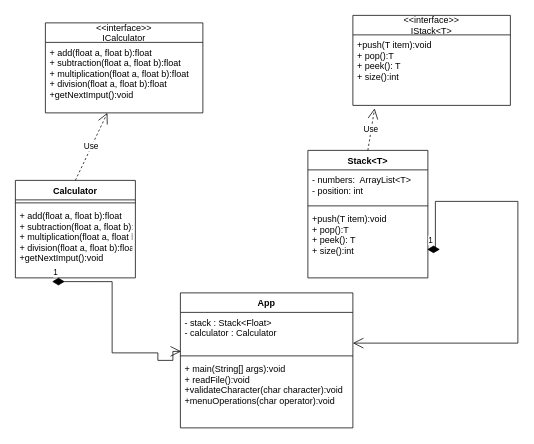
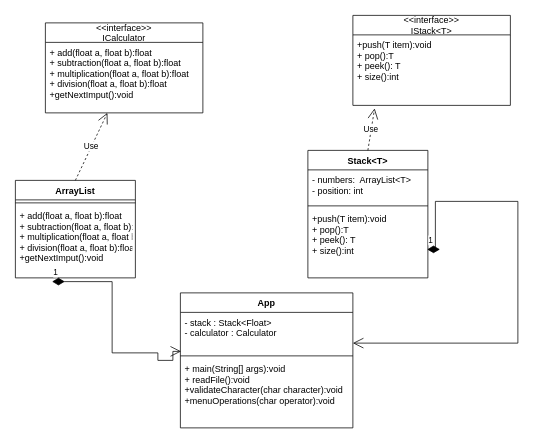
node "Calculator": label "Calculator" -> "ArrayList"
